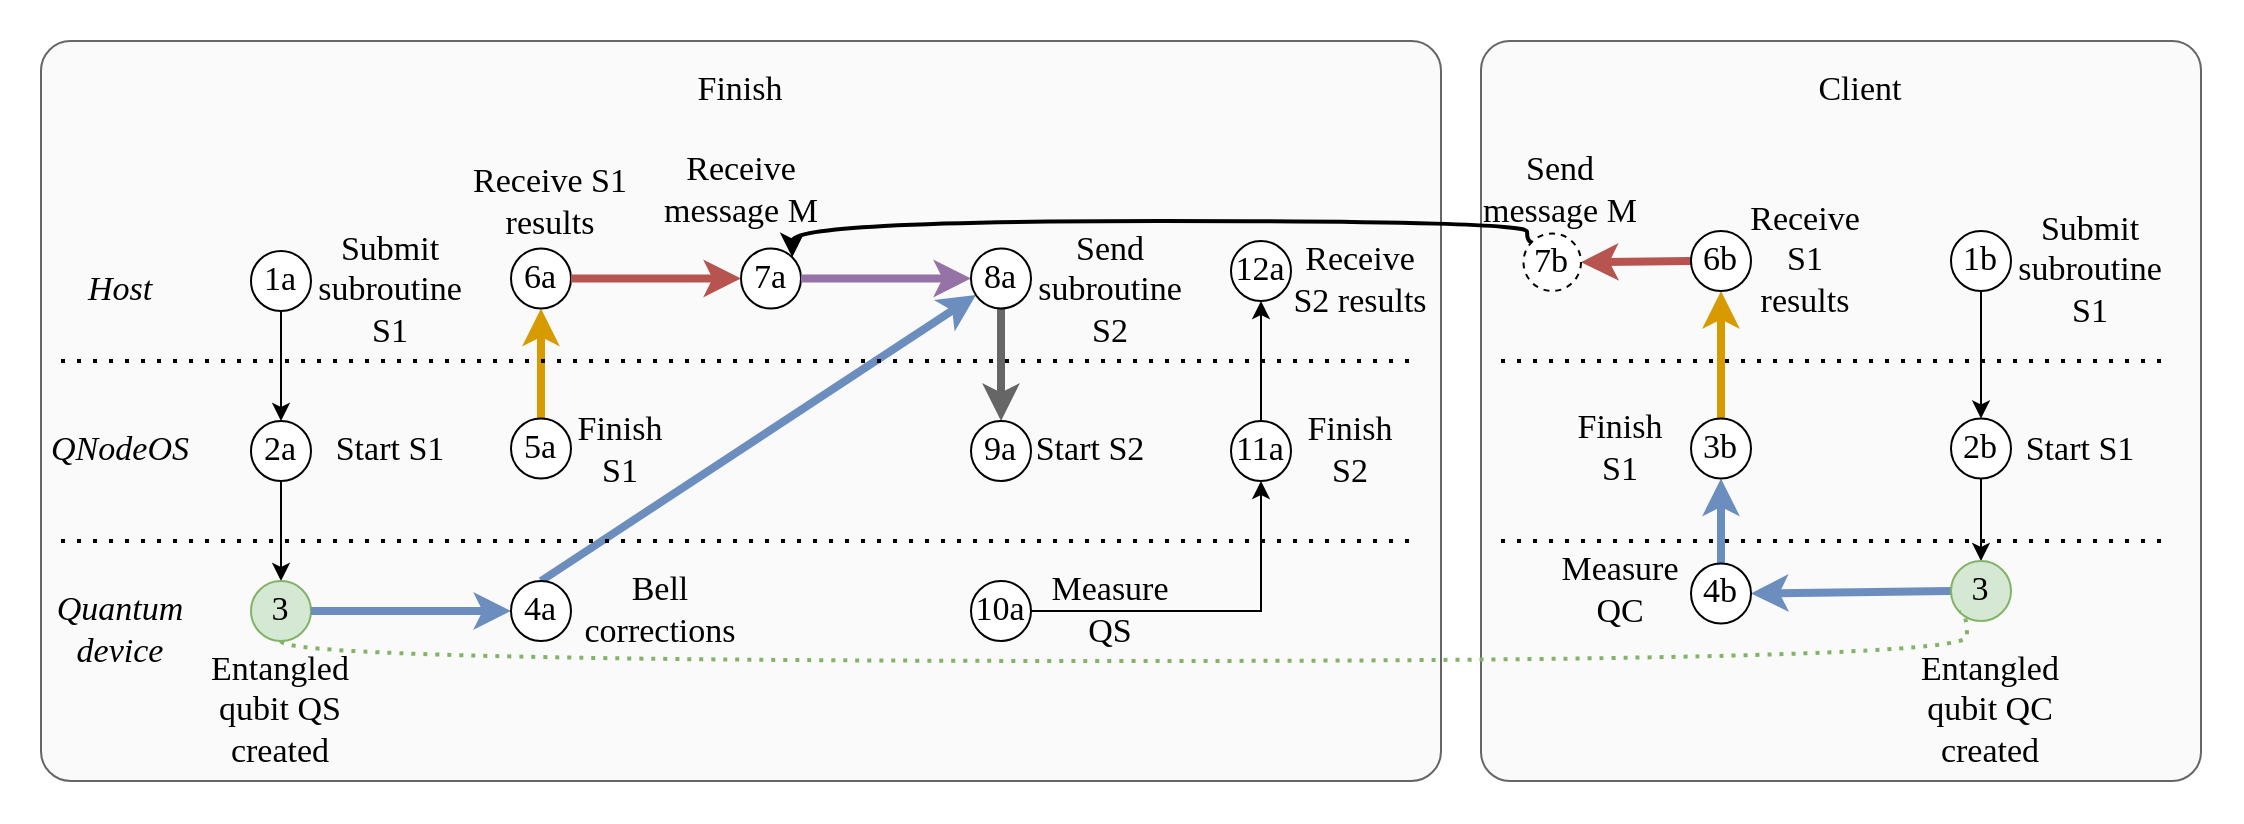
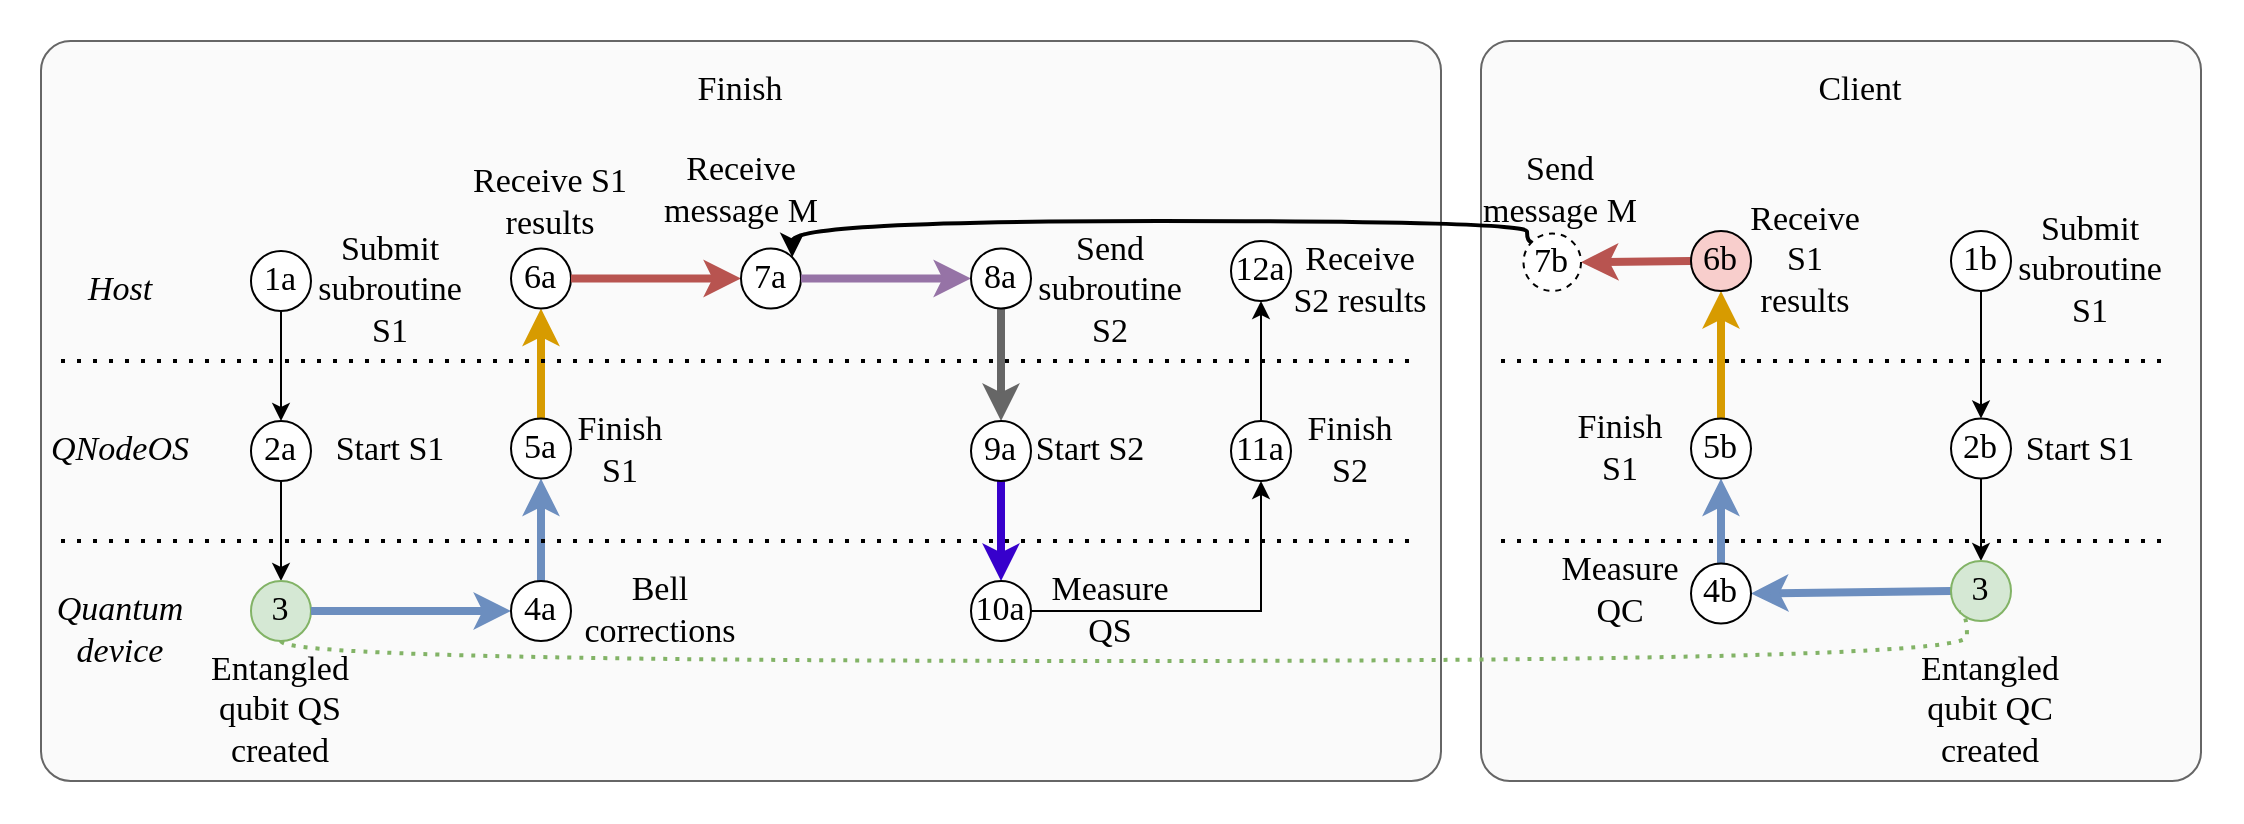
node "6b": fillcolor #ffffff -> #f8cecc
node "3b": label "3b" -> "5b"
edge "4a" -> "8a": now "4a" -> "5a"
edge "9a" -> "10a": added
